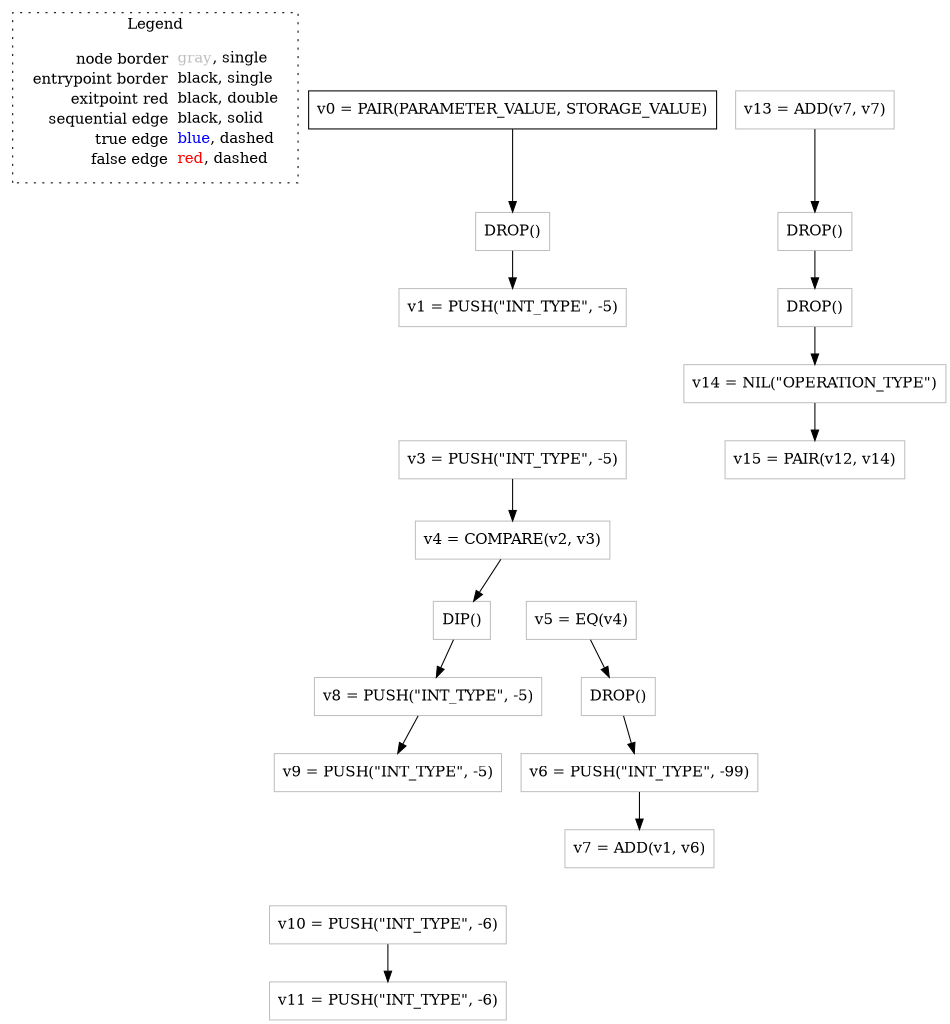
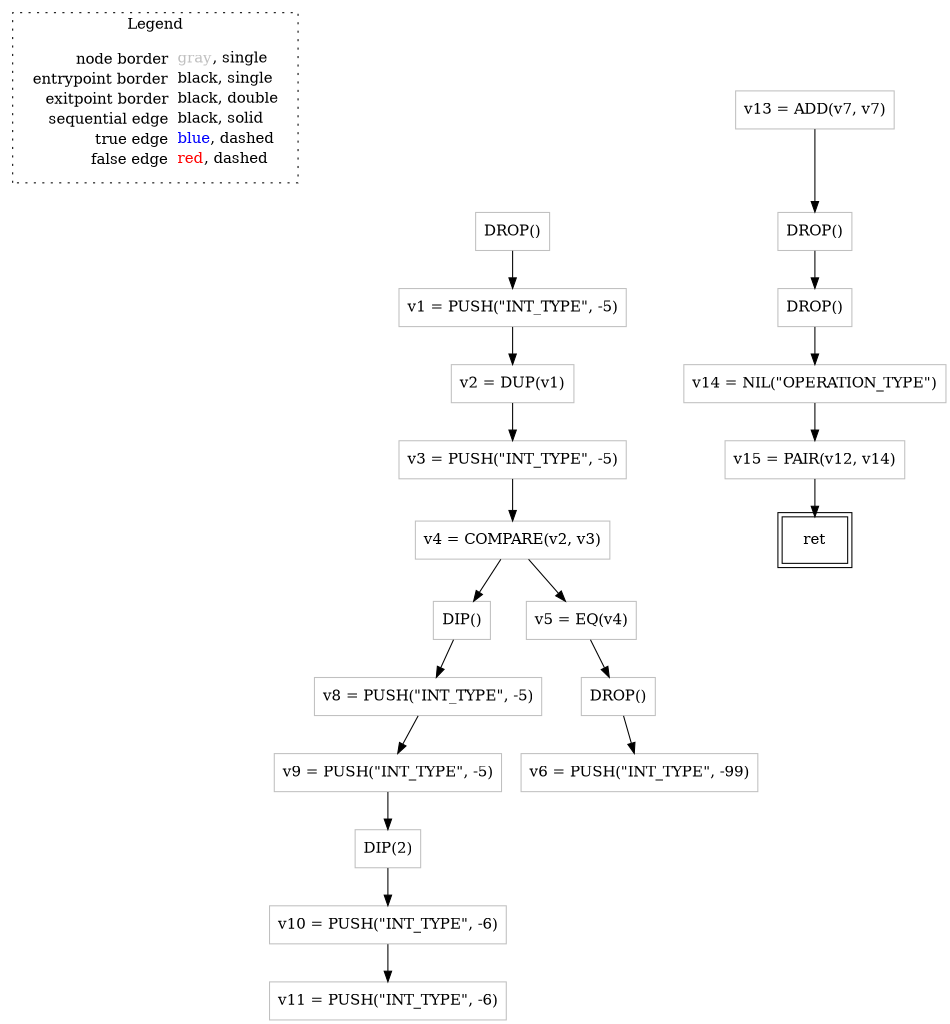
node "node border": text "exitpoint red" -> "exitpoint border"
node "v0 = PAIR(PARAMETER_VALUE, STORAGE_VALUE)": removed
node "v2 = DUP(v1)": added
node "ret": added
edge "v4 = COMPARE(v2, v3)" -> "v5 = EQ(v4)": added
node "DIP(2)": added
node "v7 = ADD(v1, v6)": removed
